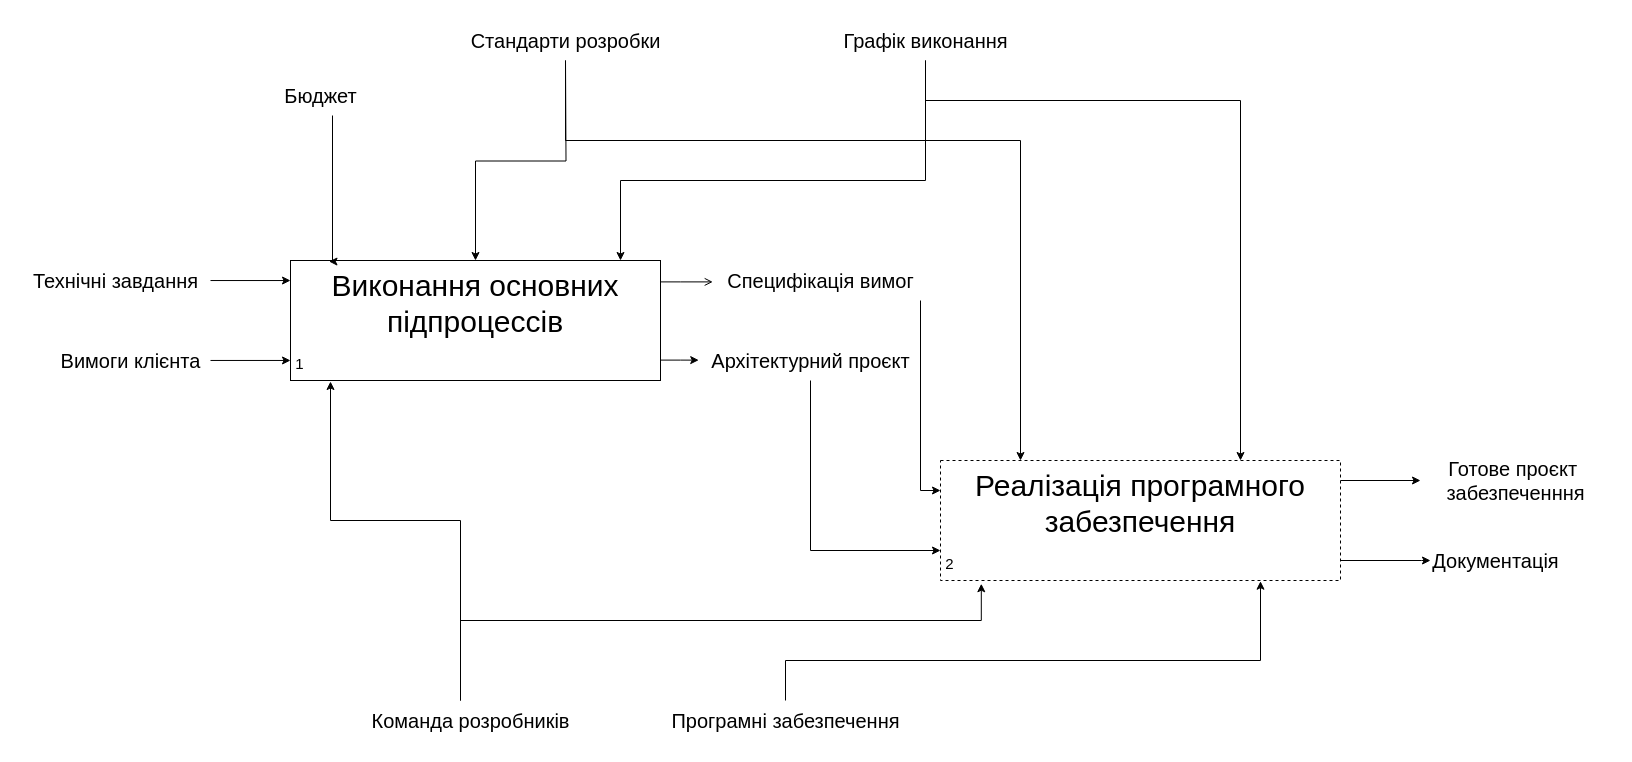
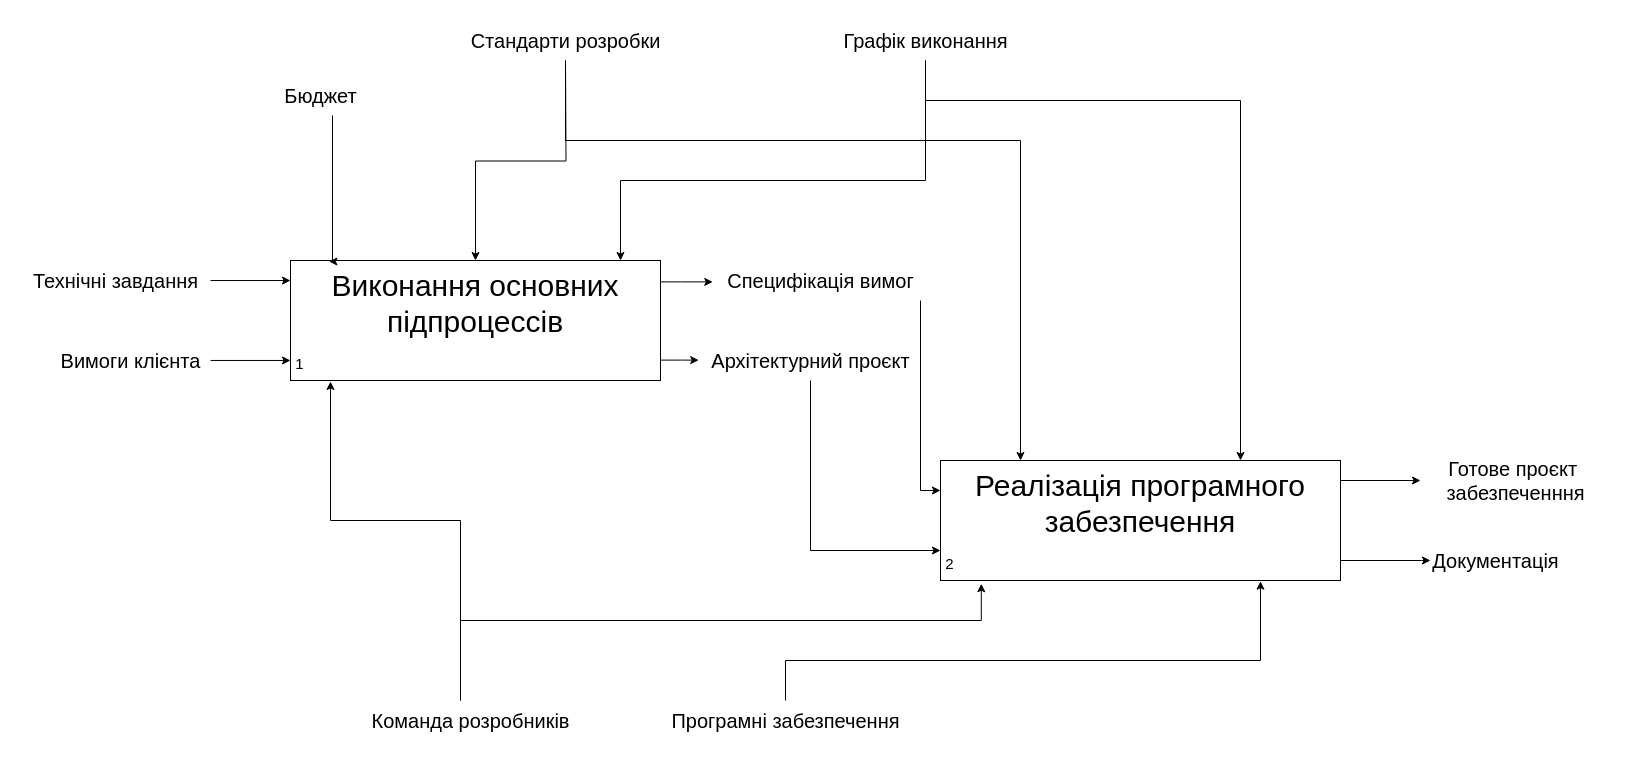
edge "Виконання основних підпроцессів 1" -> "Специфікація вимог": arrowhead open -> classic
node "Реалізація програмного забезпечення 2": style dashed -> solid
